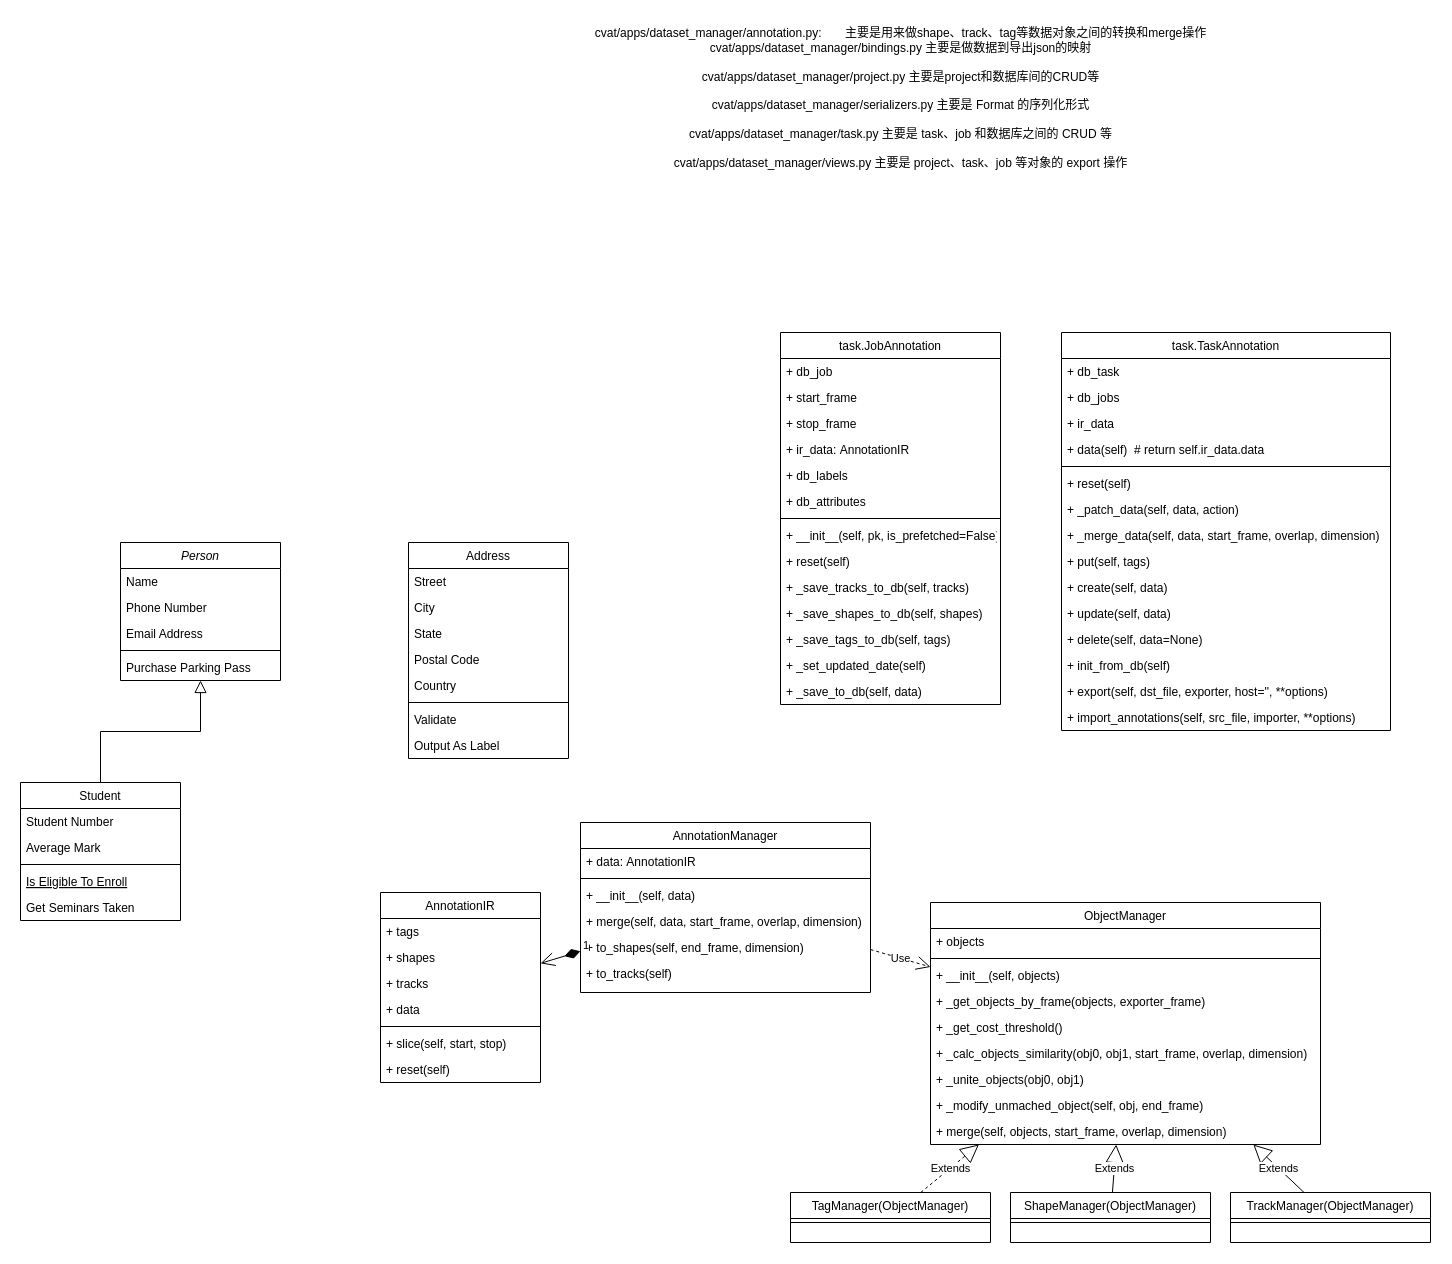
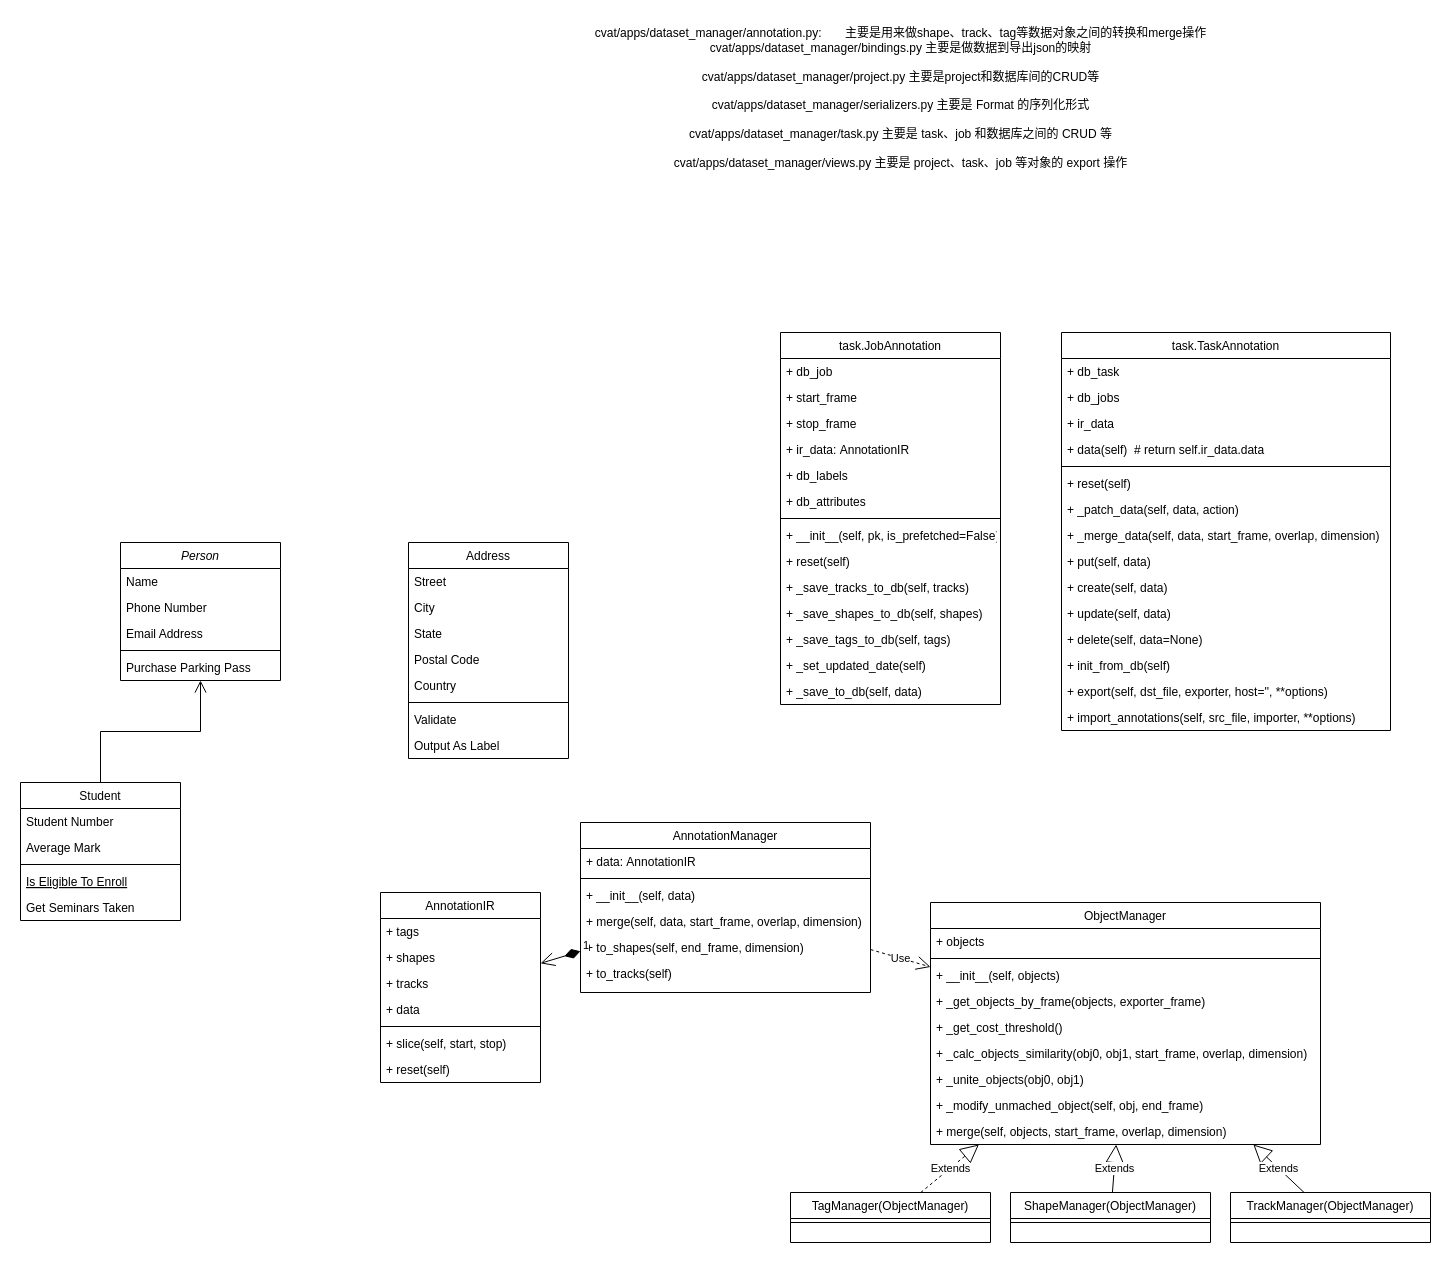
node "+ put(self, tags)": label "+ put(self, tags)" -> "+ put(self, data)"
edge "Student" -> "Person": arrowhead block -> open
